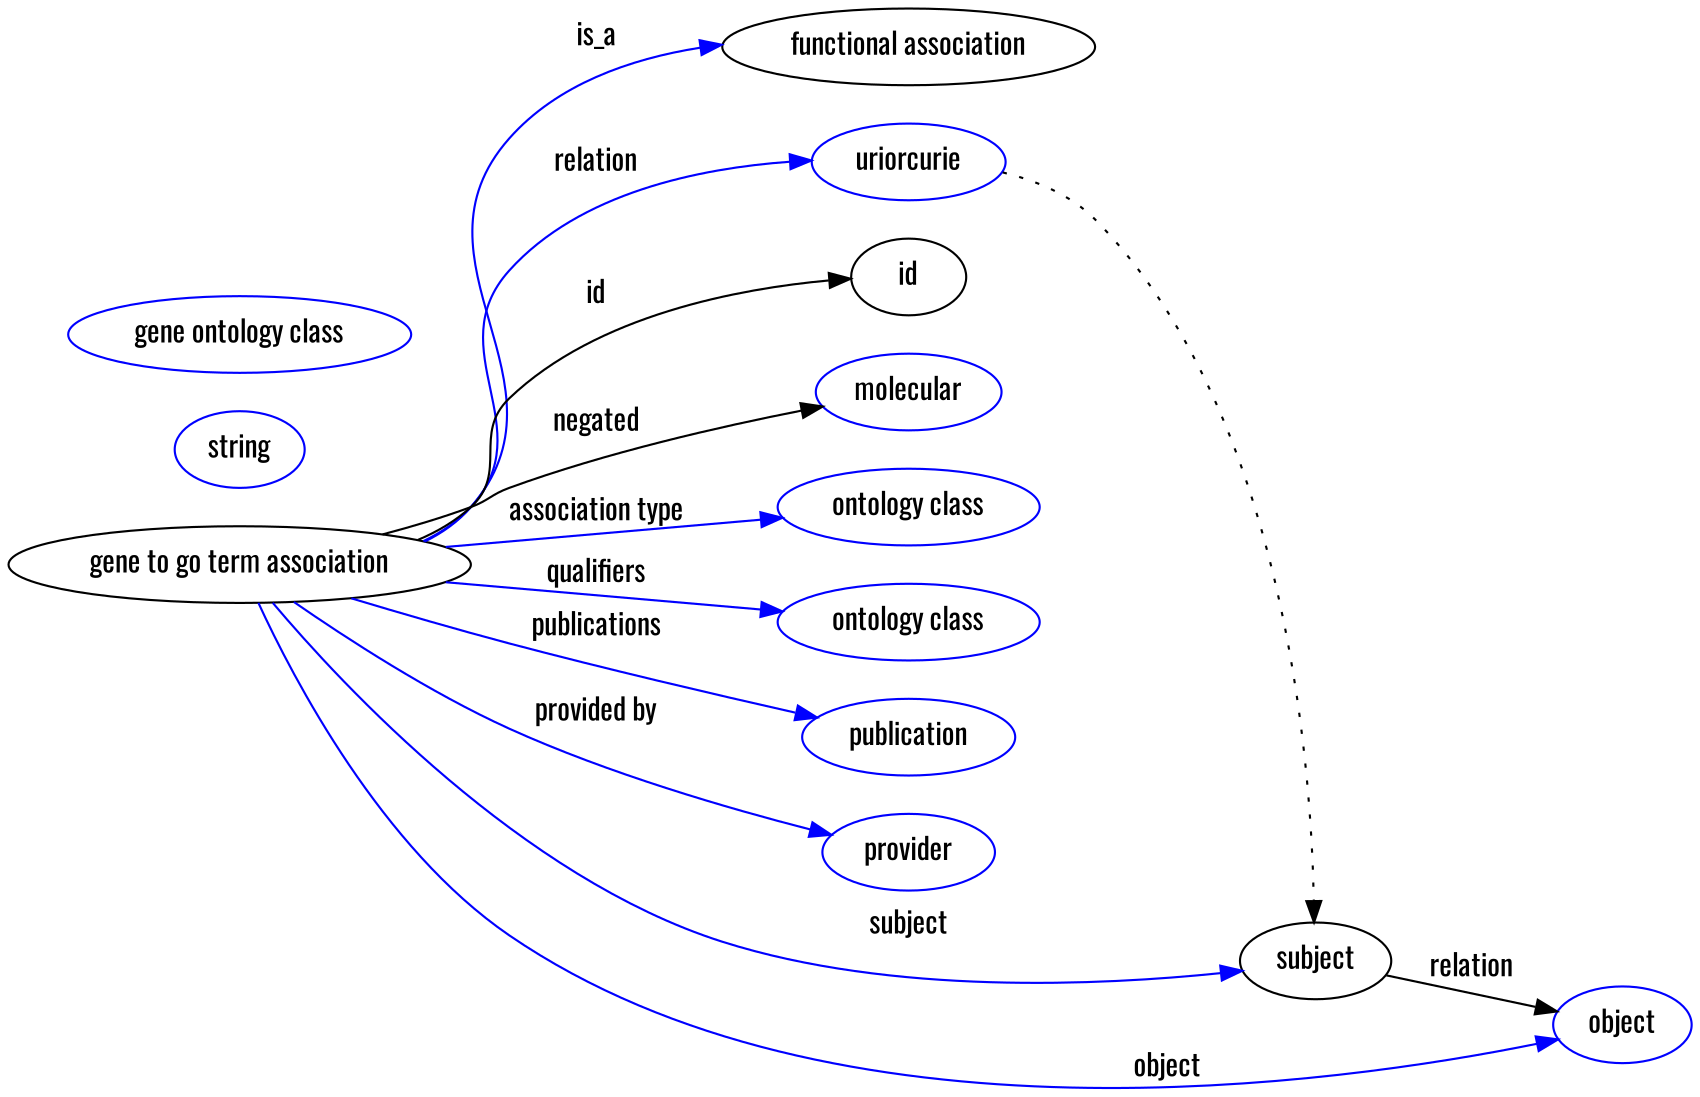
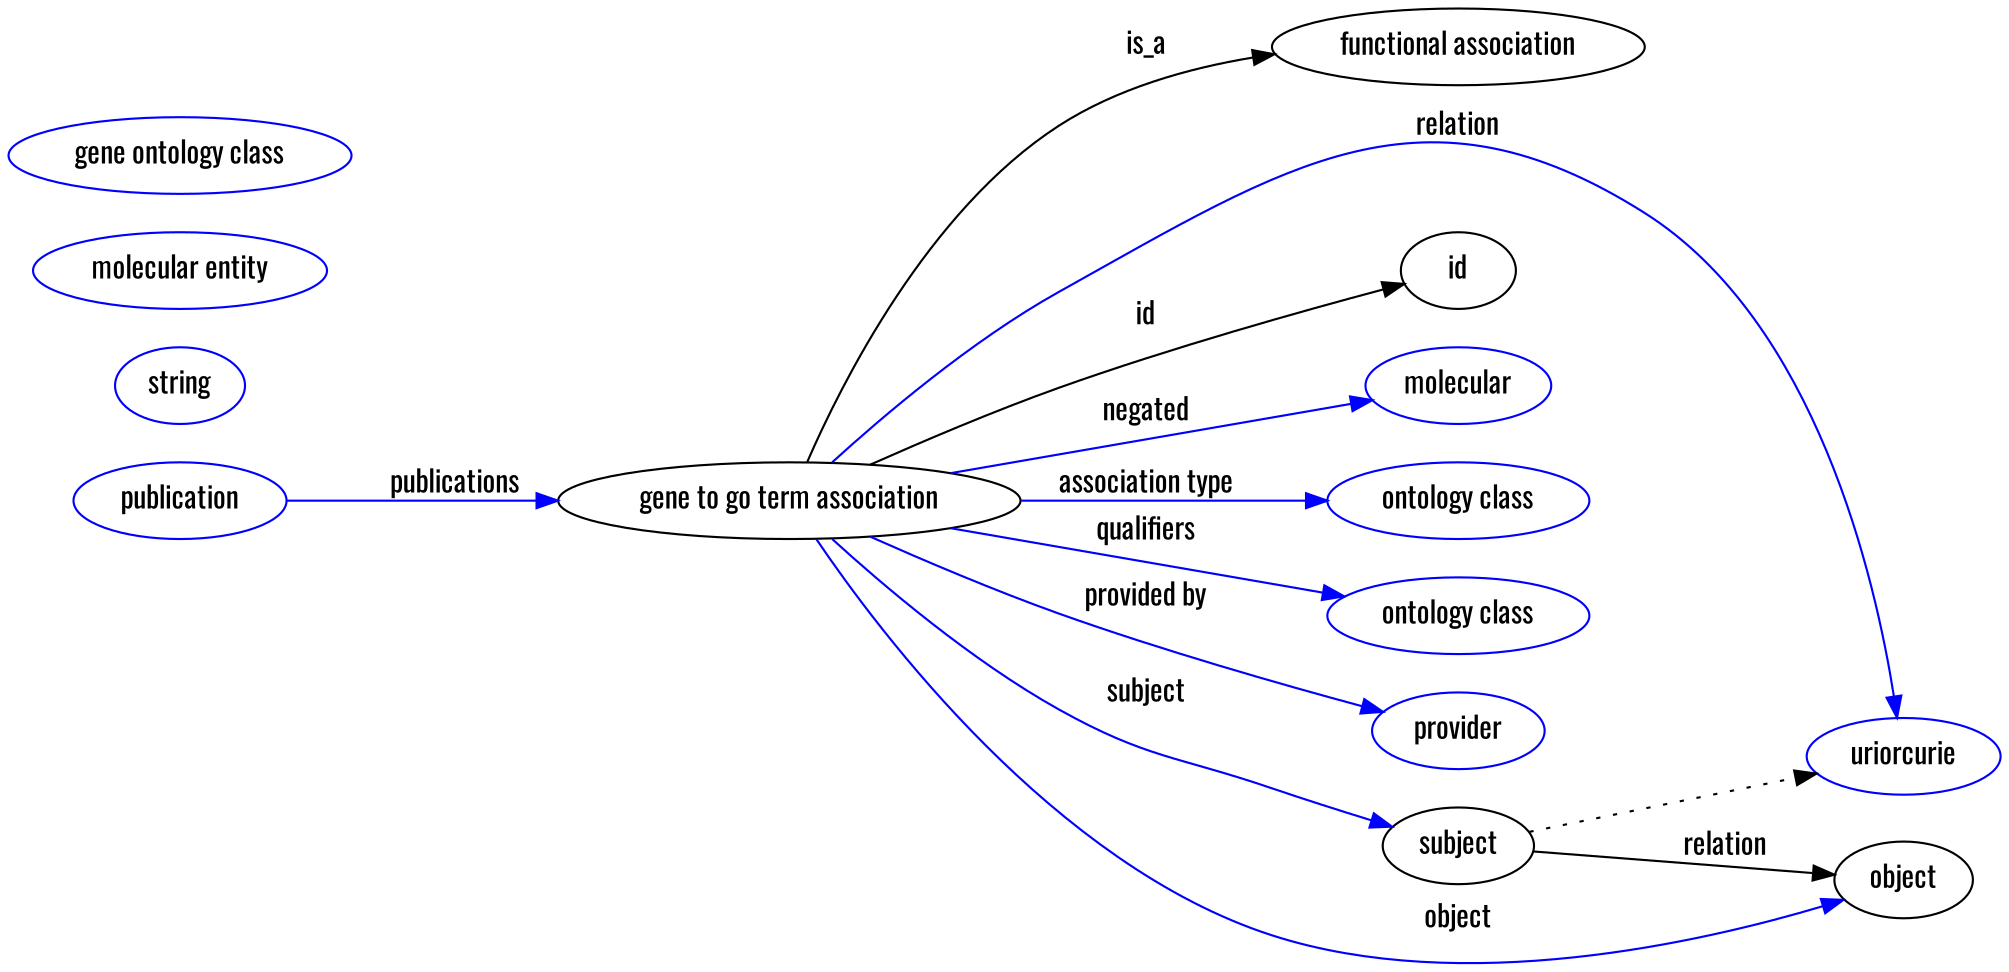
edge "gene to go term association" -> "functional association": color blue -> black
node "molecular entity": added
edge "gene to go term association" -> "molecular": color black -> blue
edge "uriorcurie" -> "subject": reversed
edge "gene to go term association" -> "publication": reversed
node "object": color blue -> black
